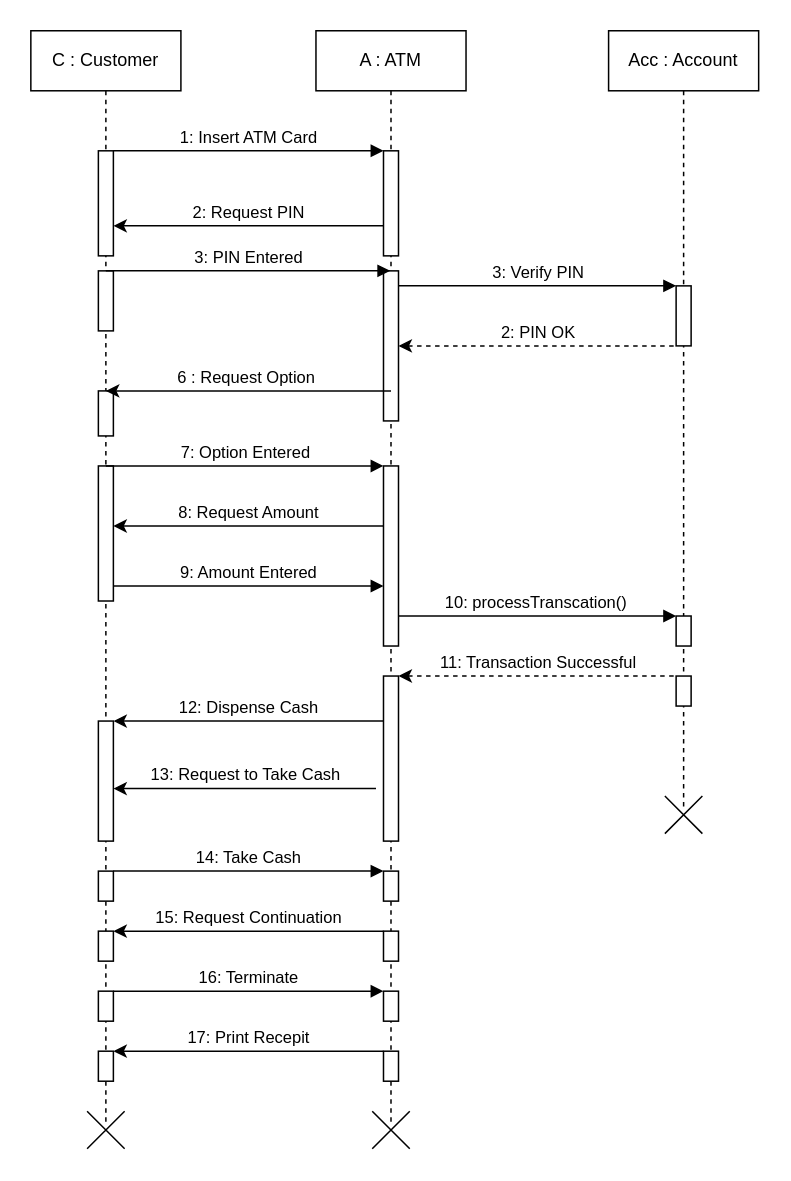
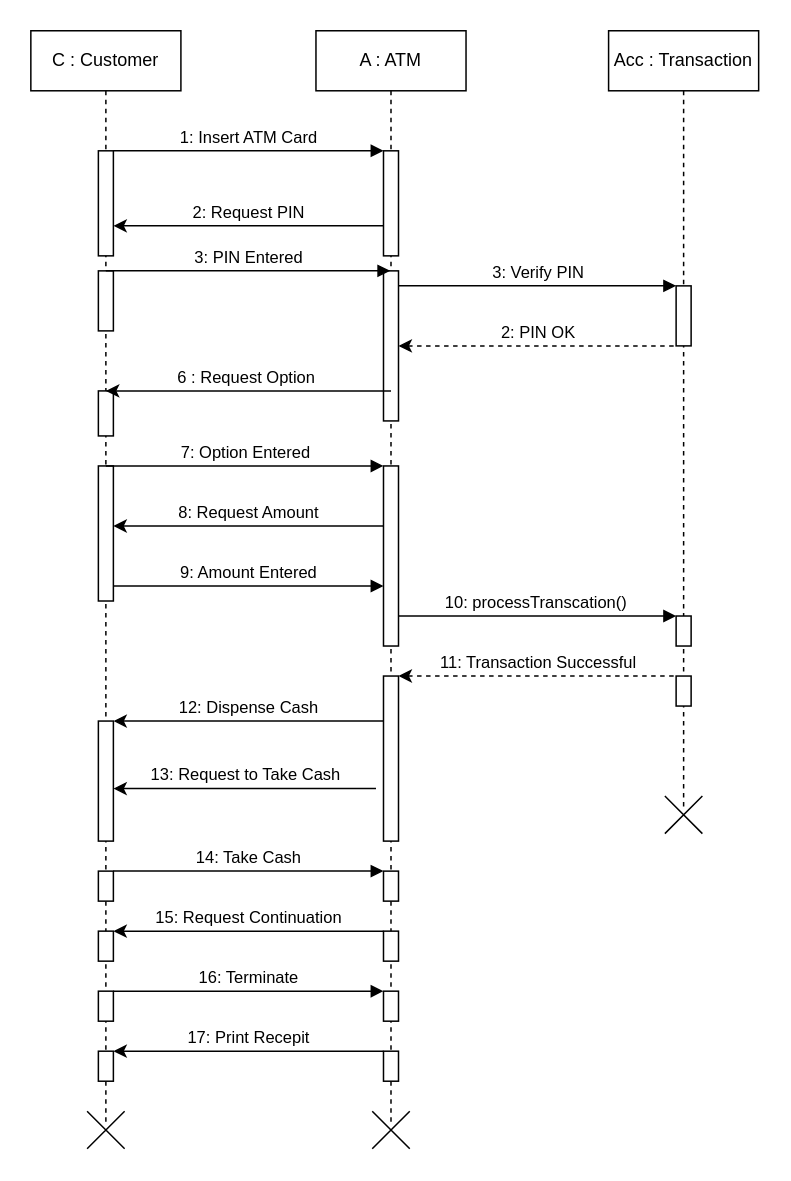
node "Acc : Account": label "Acc : Account" -> "Acc : Transaction"
